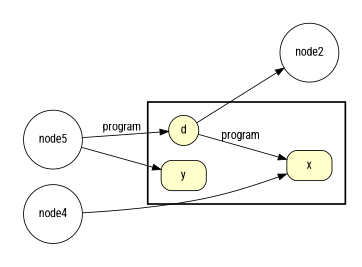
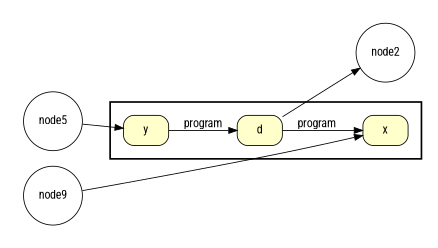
node "d": shape circle -> box
edge "node5" -> "d": now "y" -> "d"
node "node4": label "node4" -> "node9"
